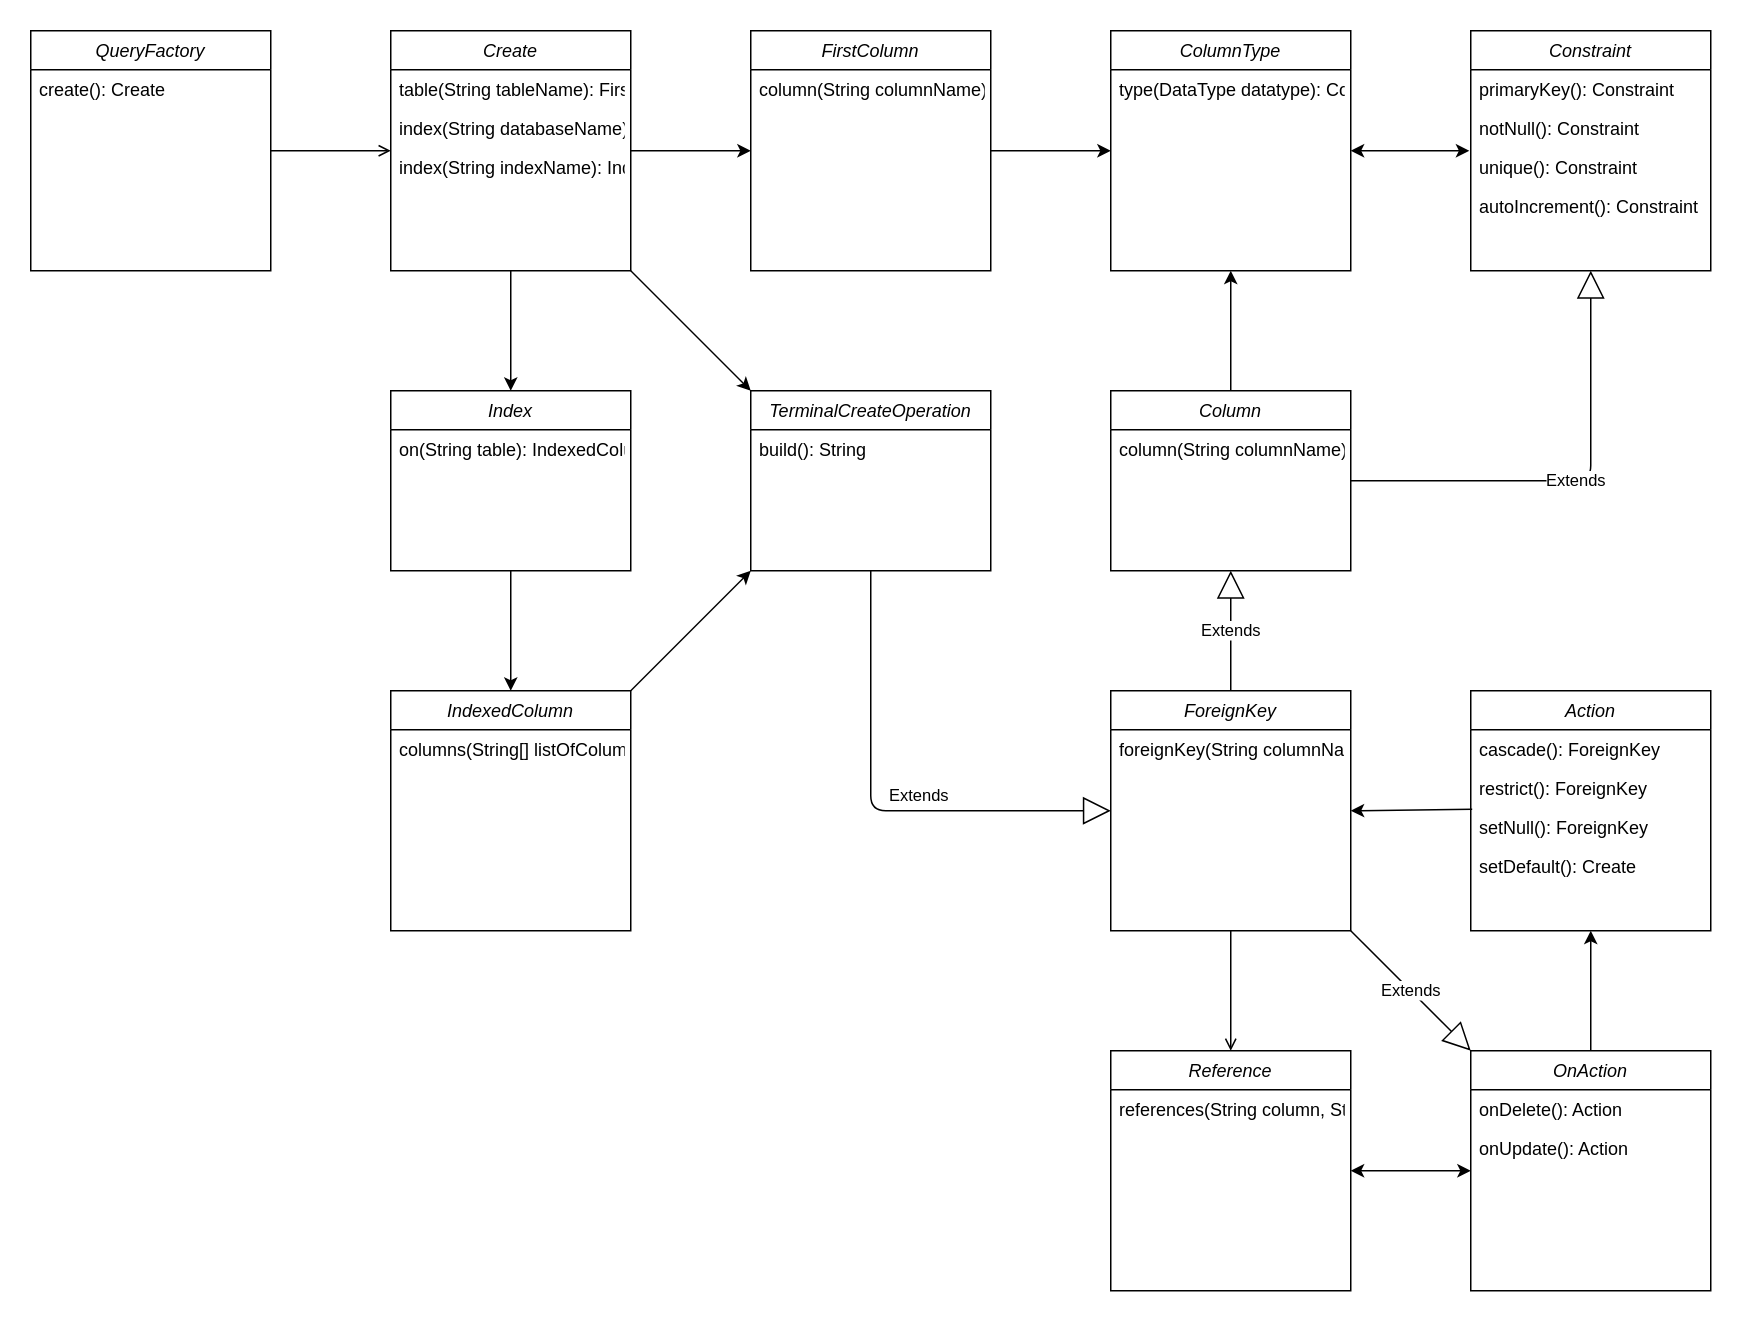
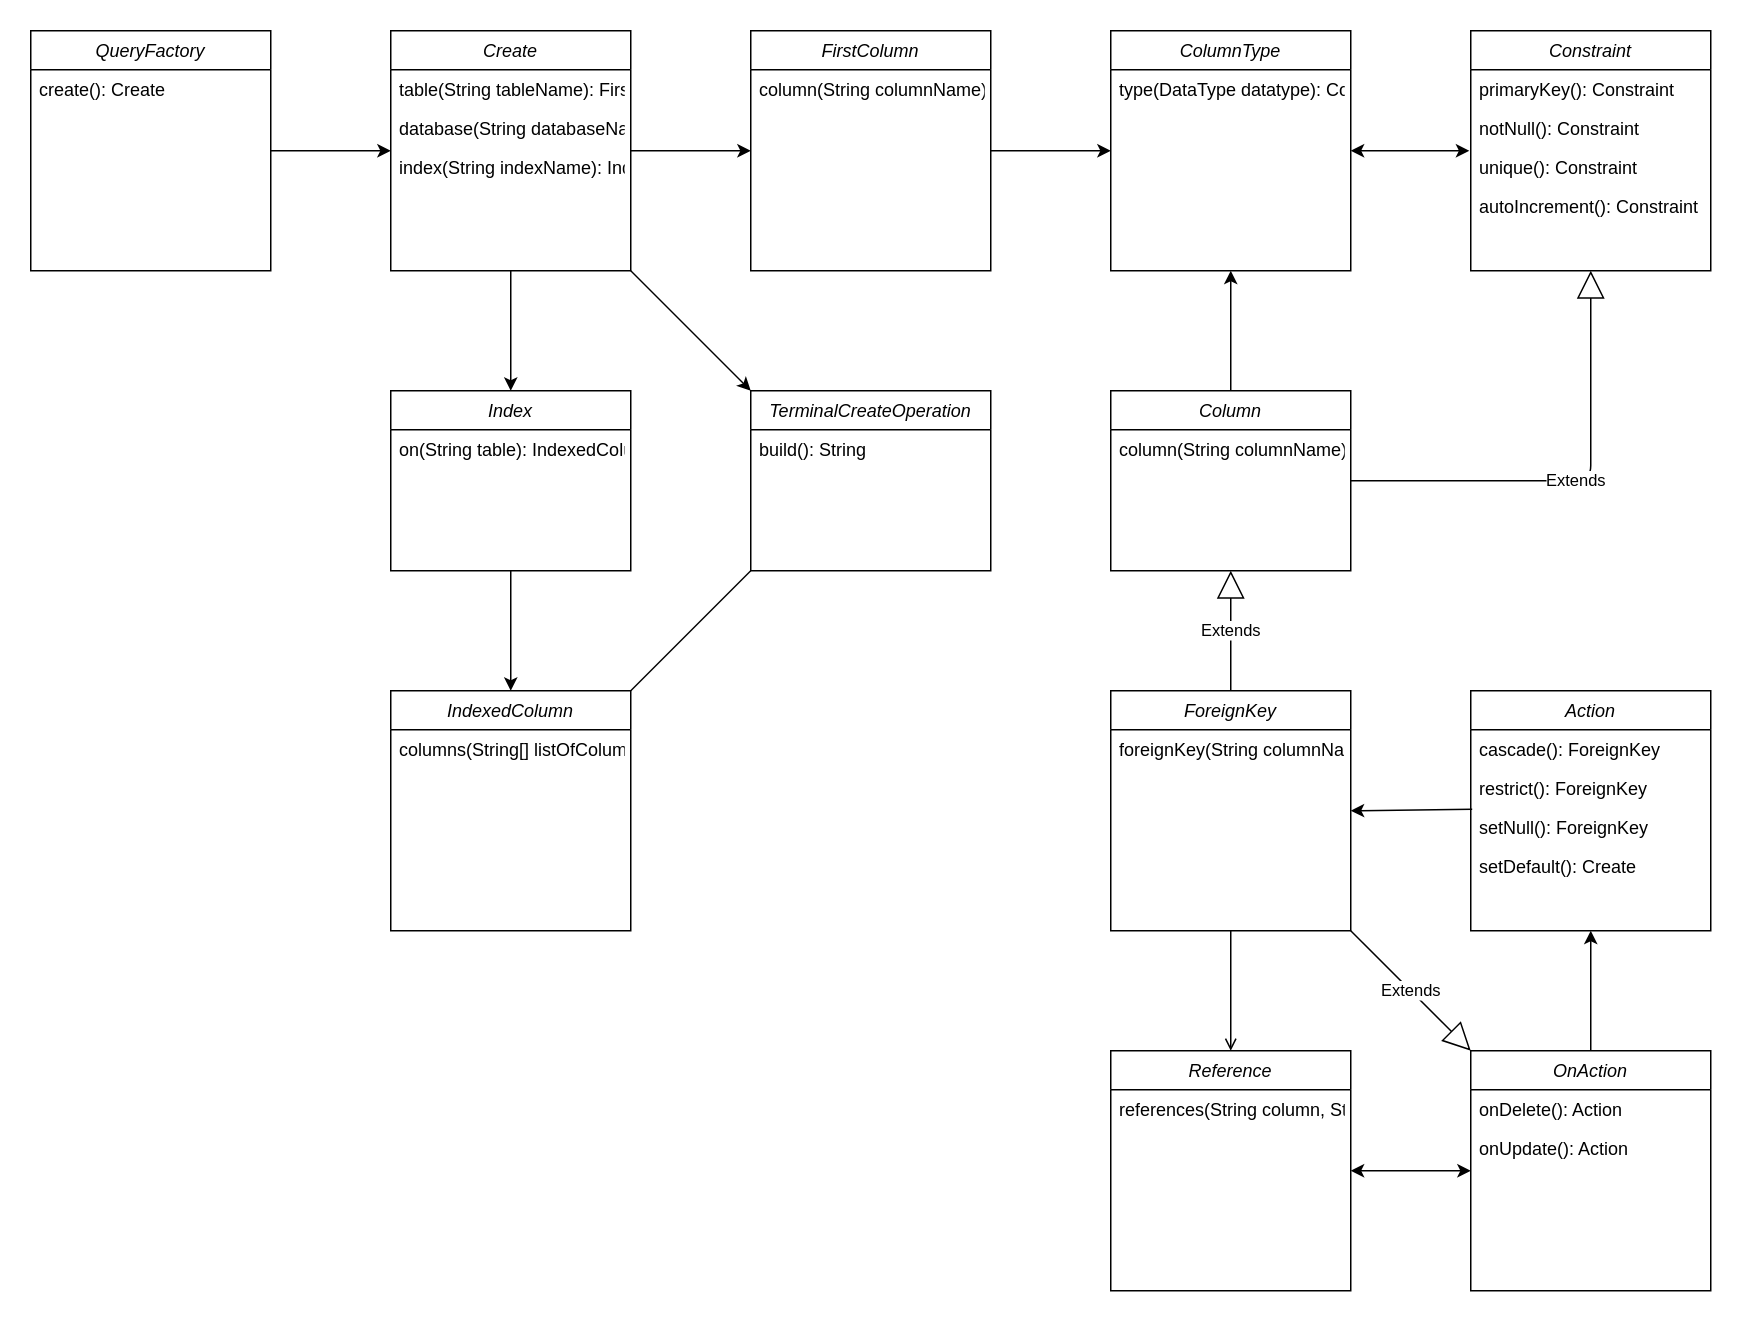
node "index(String databaseName): TerminalOperation": label "index(String databaseName): TerminalOperation" -> "database(String databaseName): TerminalOperation"
edge "QueryFactory" -> "Create": arrowhead open -> classic
edge "IndexedColumn" -> "TerminalCreateOperation": arrowhead classic -> none
edge "TerminalCreateOperation" -> "ForeignKey": removed, label "Extends"
